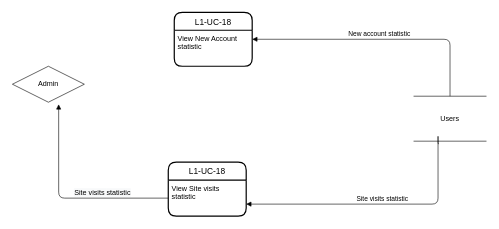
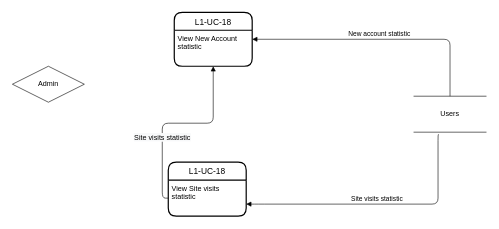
node "Users": size 72x45 -> 72x36
edge "View Site visits statistic" -> "Admin": now "View Site visits statistic" -> "View New Account statistic"
